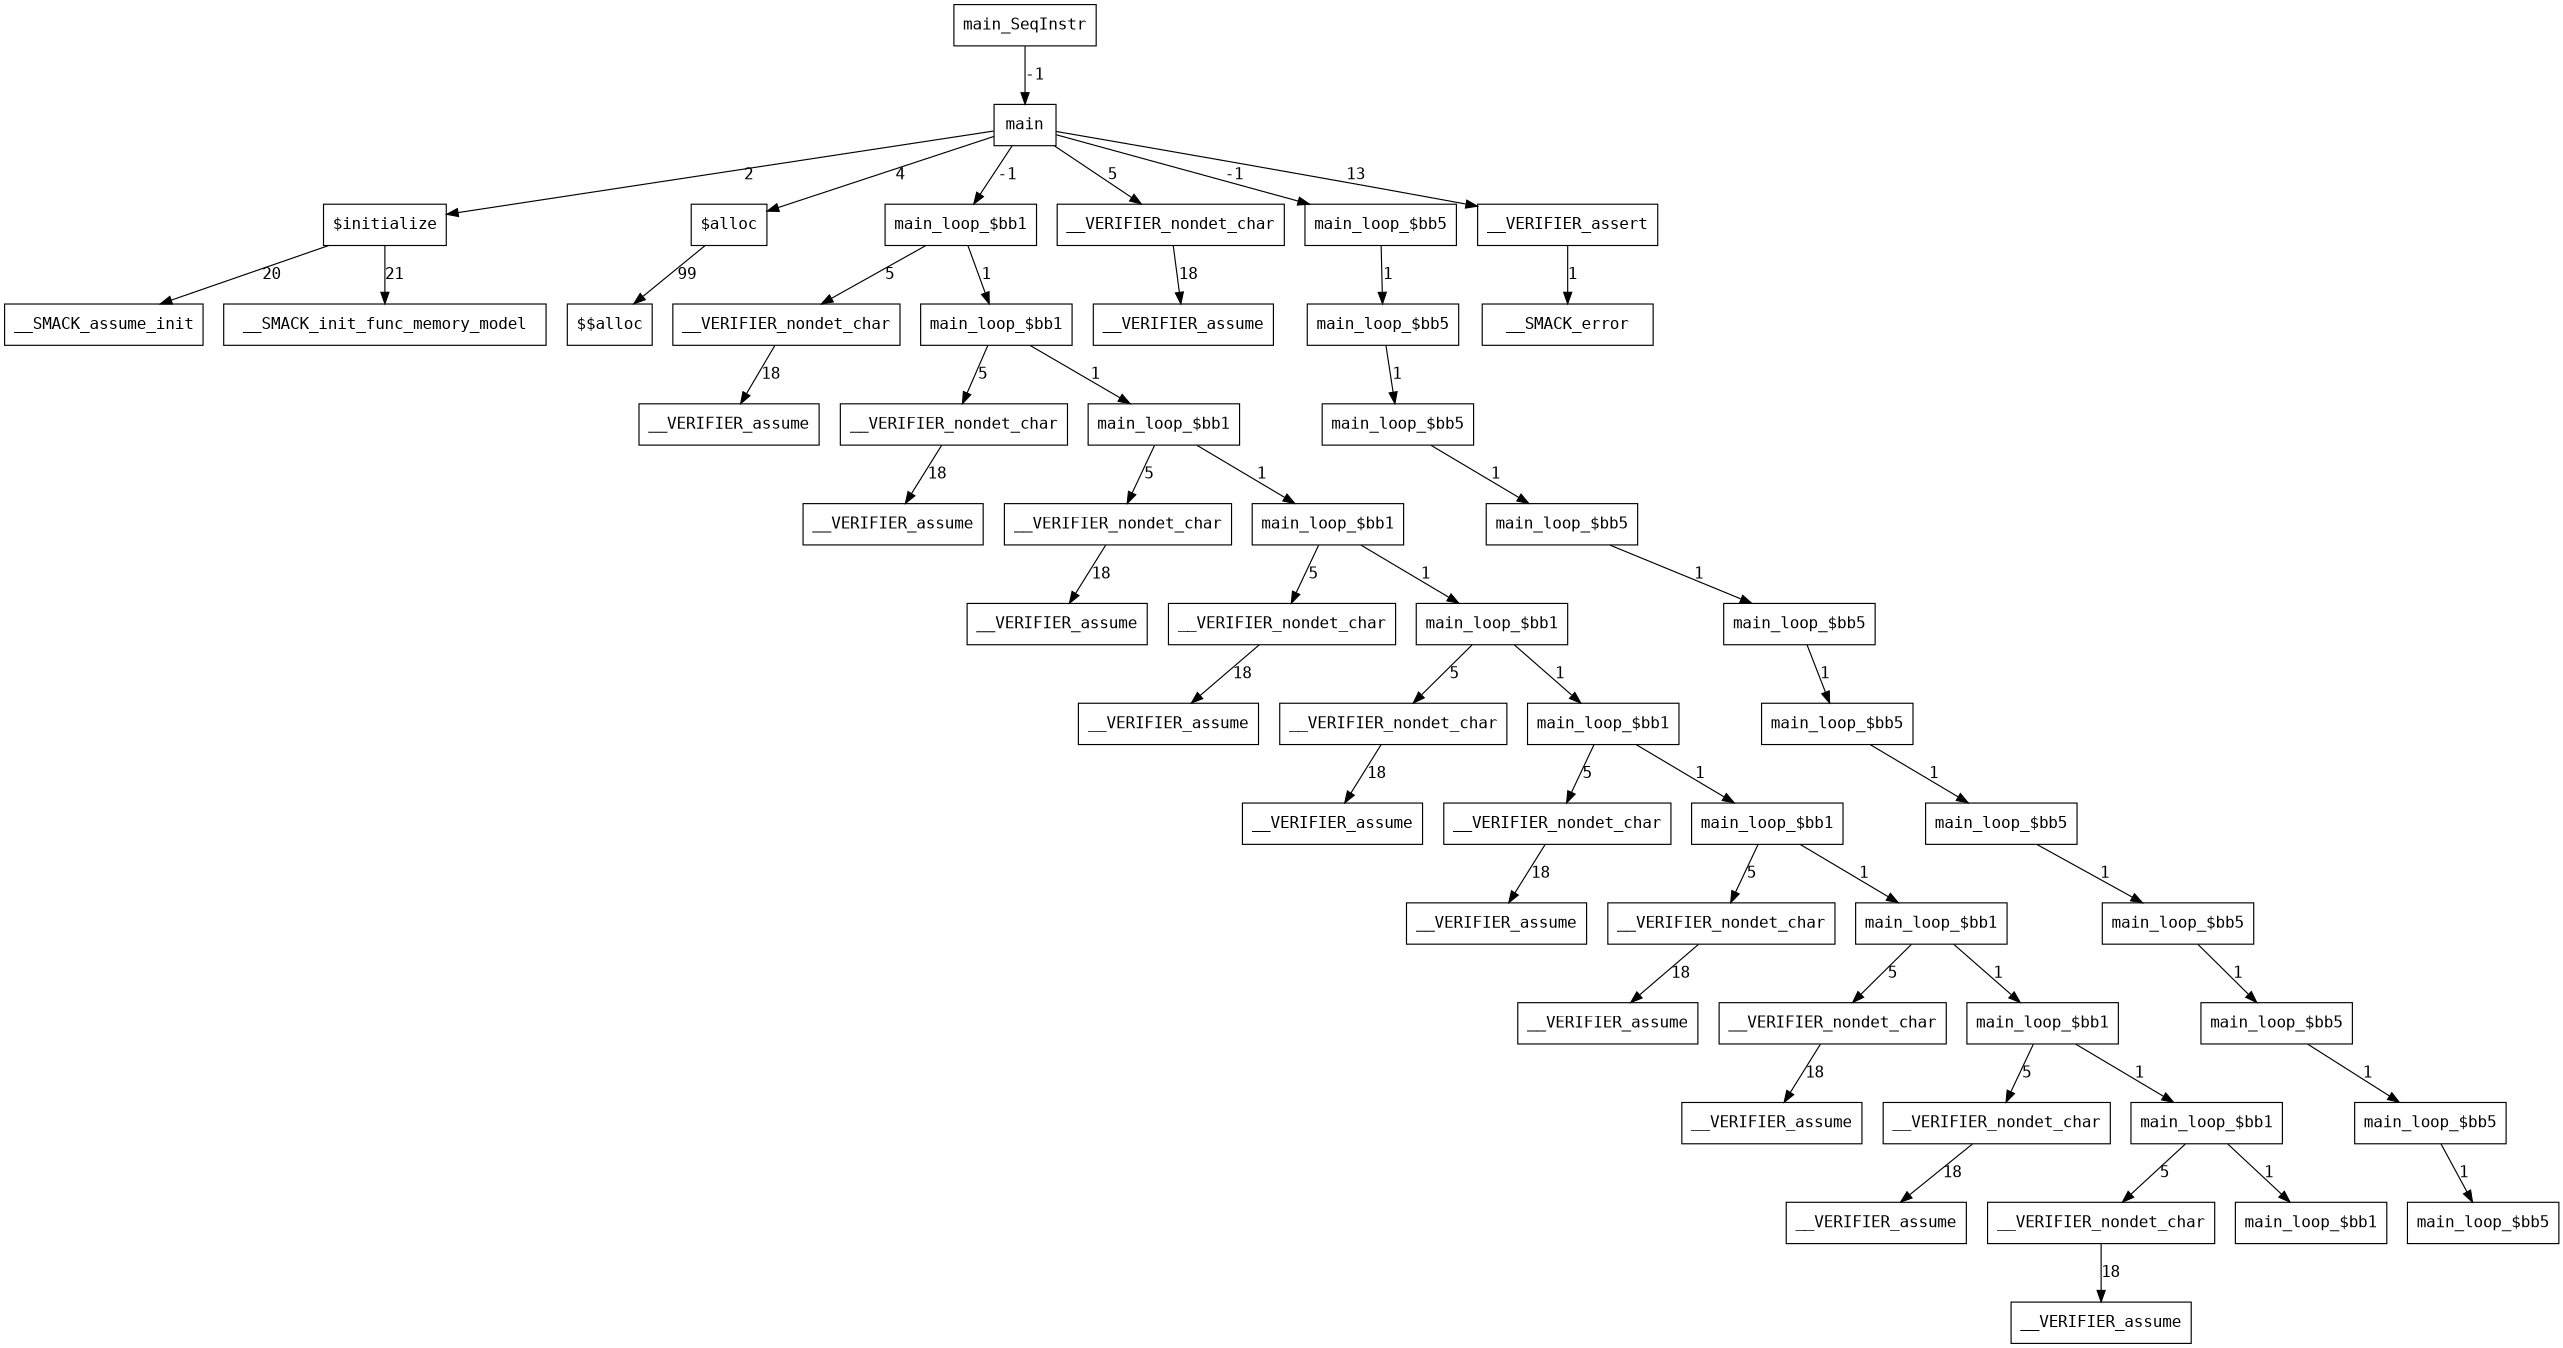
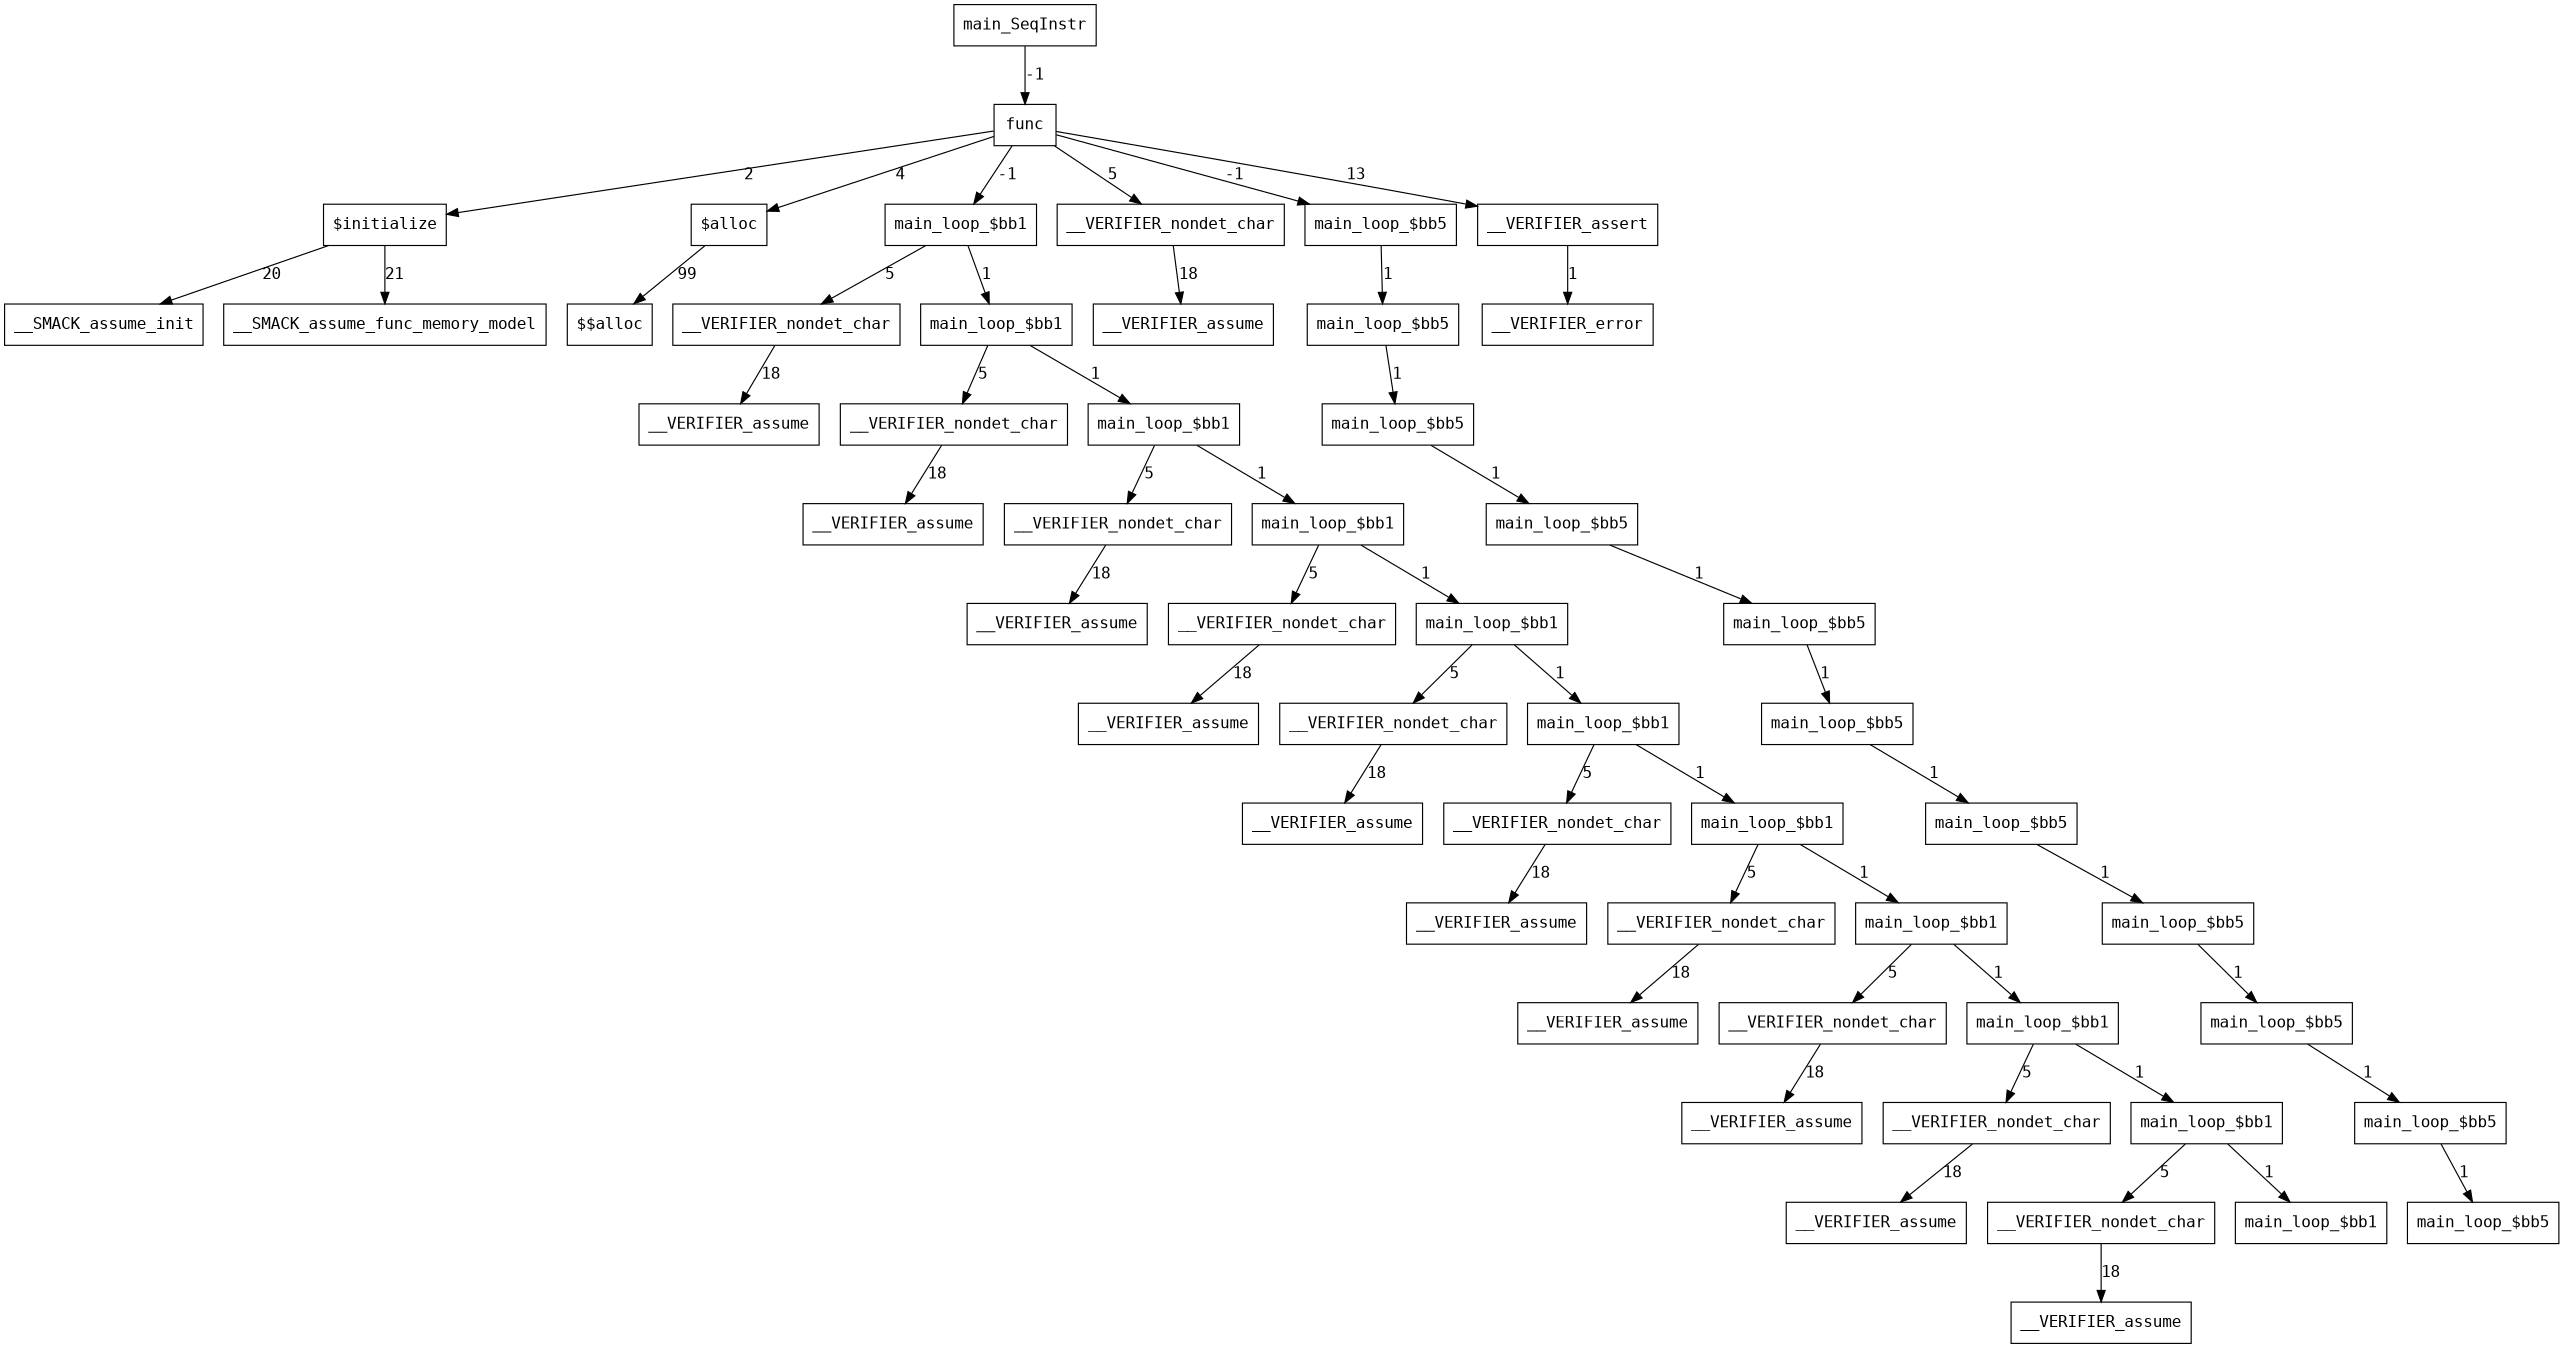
node "main": label "main" -> "func"
node "__SMACK_init_func_memory_model": label "__SMACK_init_func_memory_model" -> "__SMACK_assume_func_memory_model"
node "__SMACK_error": label "__SMACK_error" -> "__VERIFIER_error"
